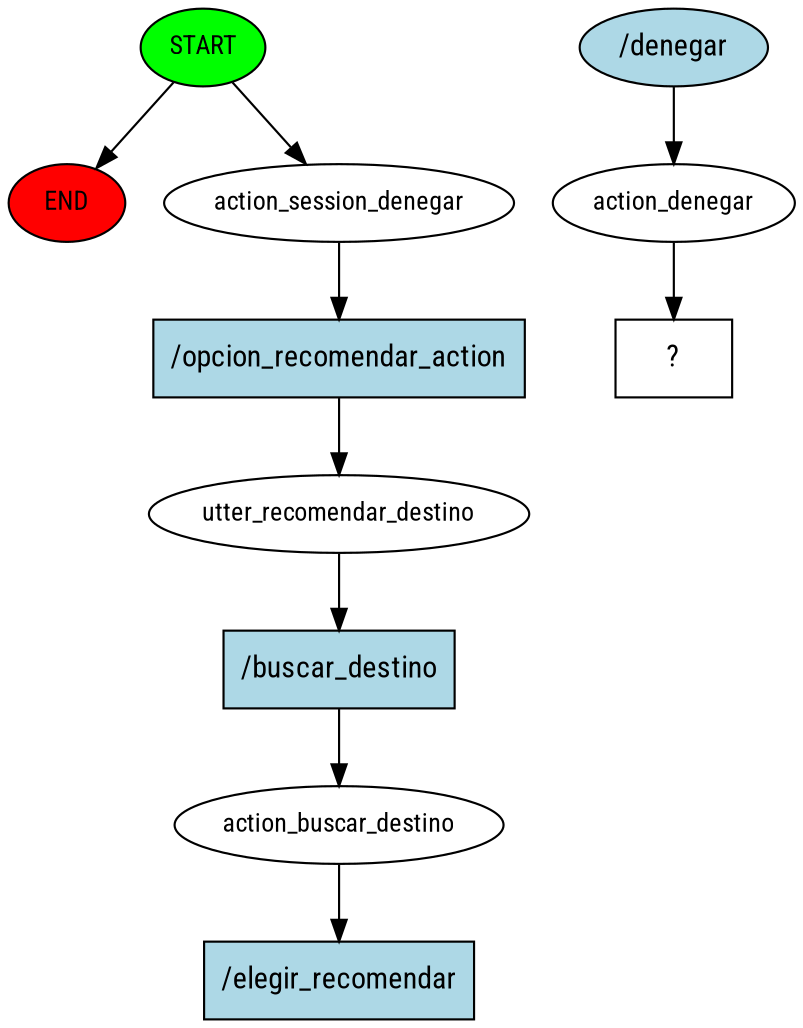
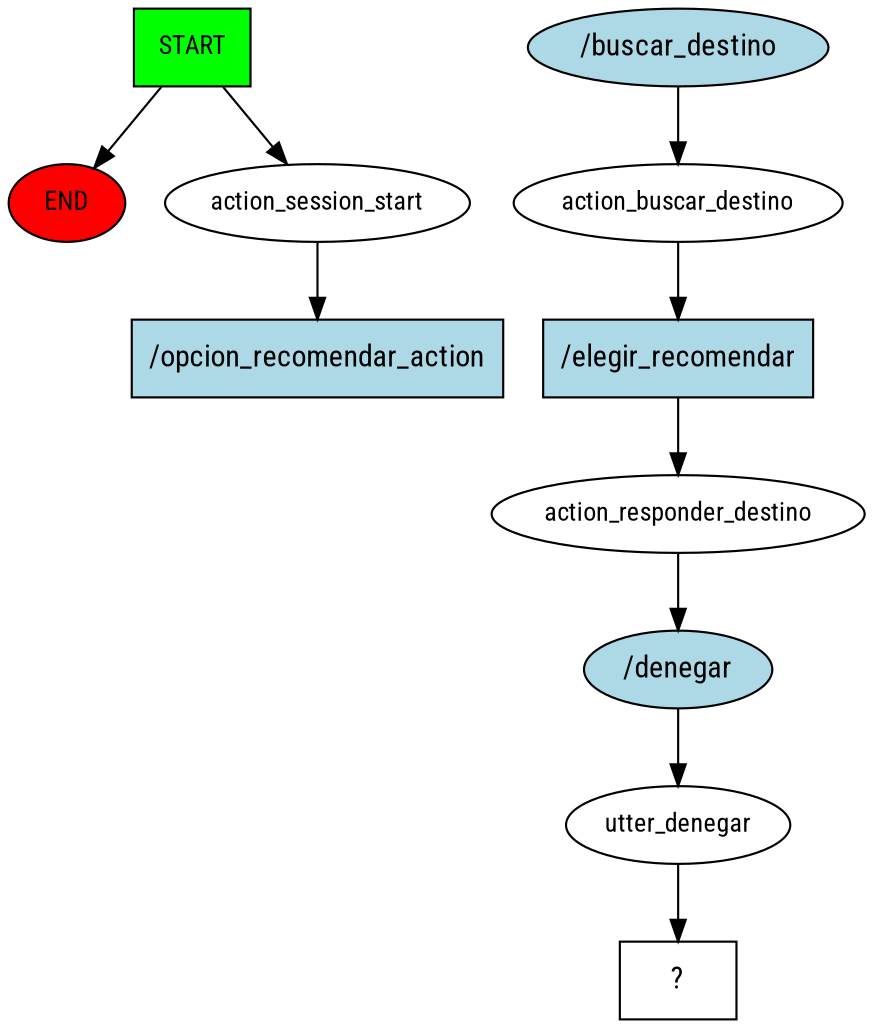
node "START": shape ellipse -> box
node "action_session_denegar": label "action_session_denegar" -> "action_session_start"
node "action_denegar": label "action_denegar" -> "utter_denegar"
node "utter_recomendar_destino": removed
node "action_responder_destino": added
node "/buscar_destino": shape box -> ellipse
